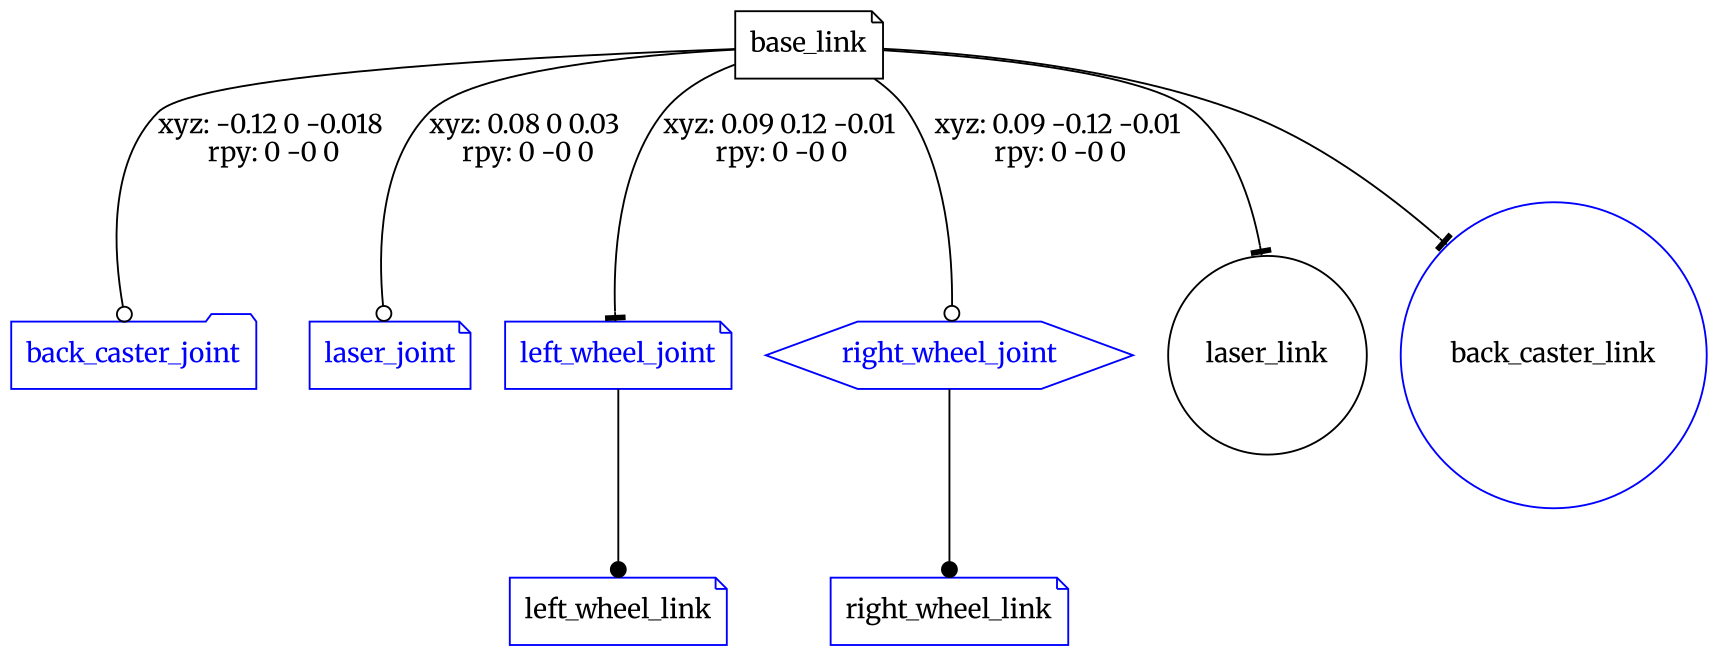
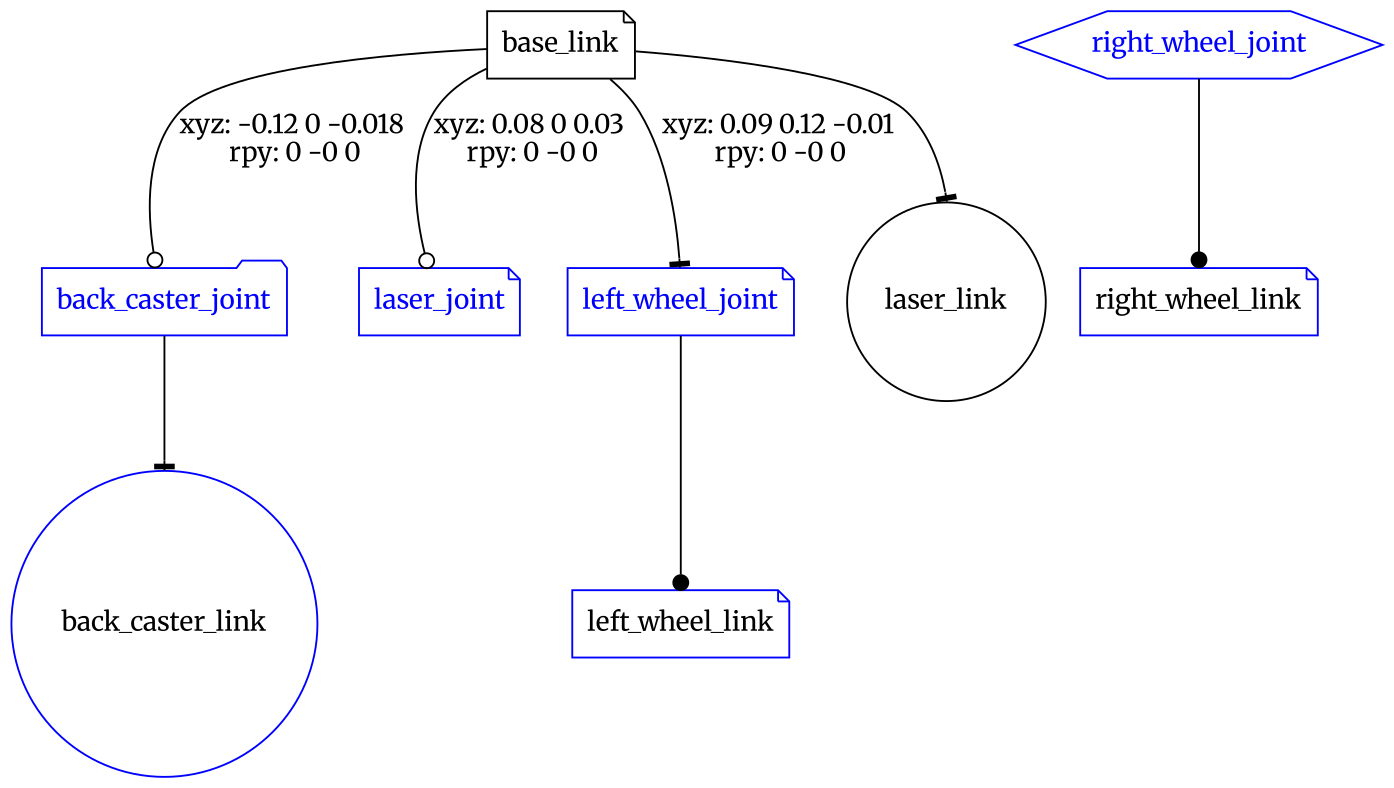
edge "base_link" -> "back_caster_link": now "back_caster_joint" -> "back_caster_link"
edge "base_link" -> "right_wheel_joint": removed, label "xyz: 0.09 -0.12 -0.01 rpy: 0 -0 0"
